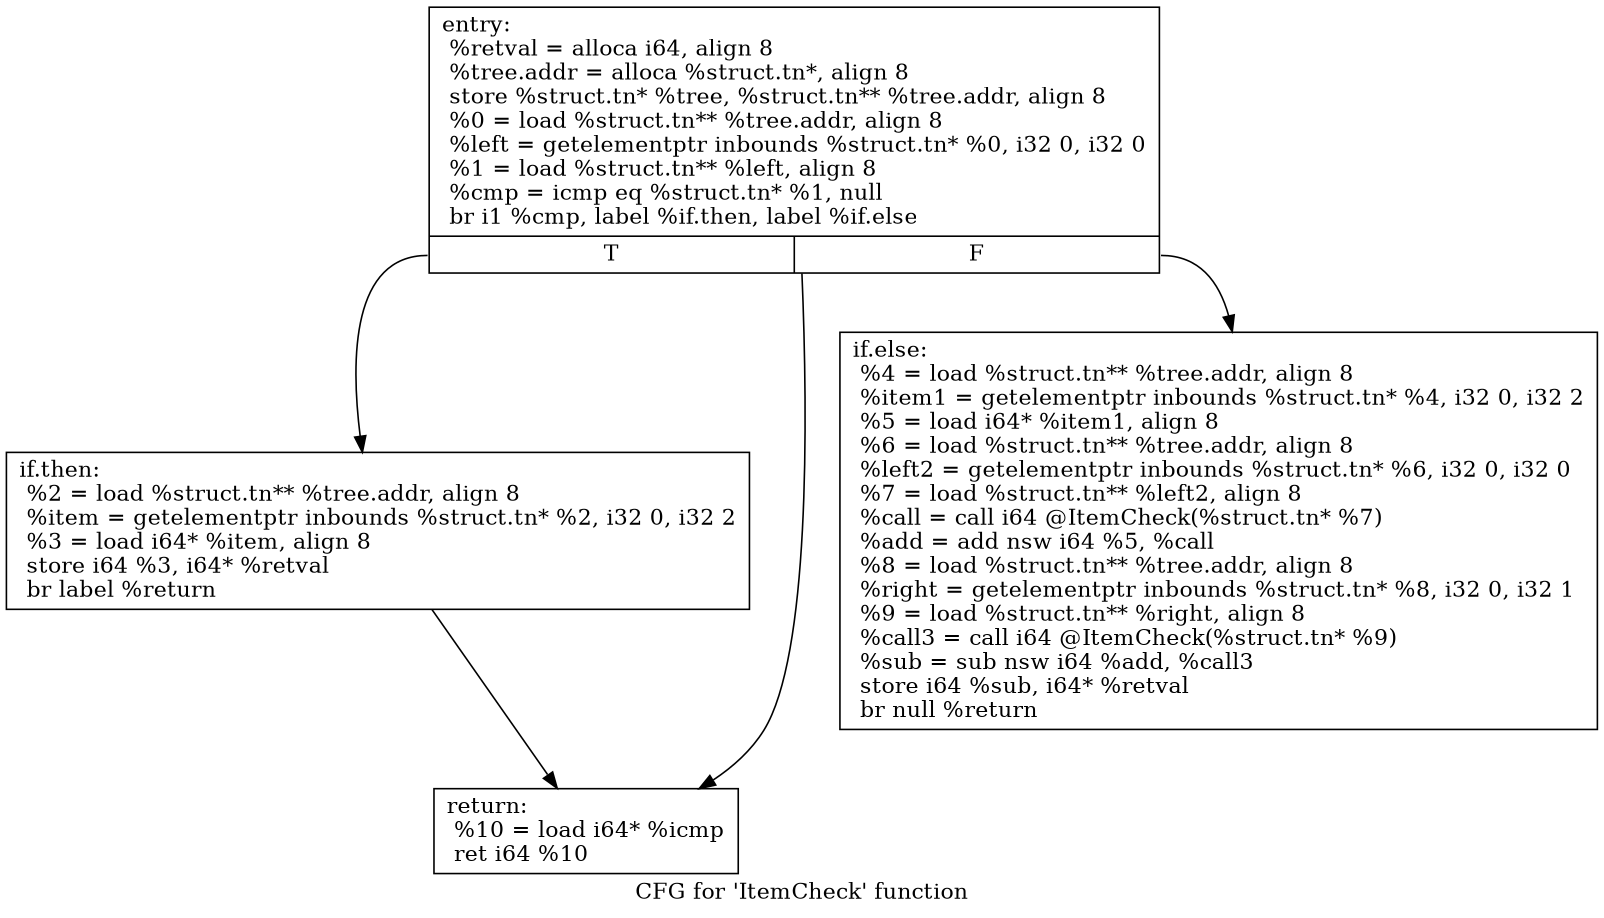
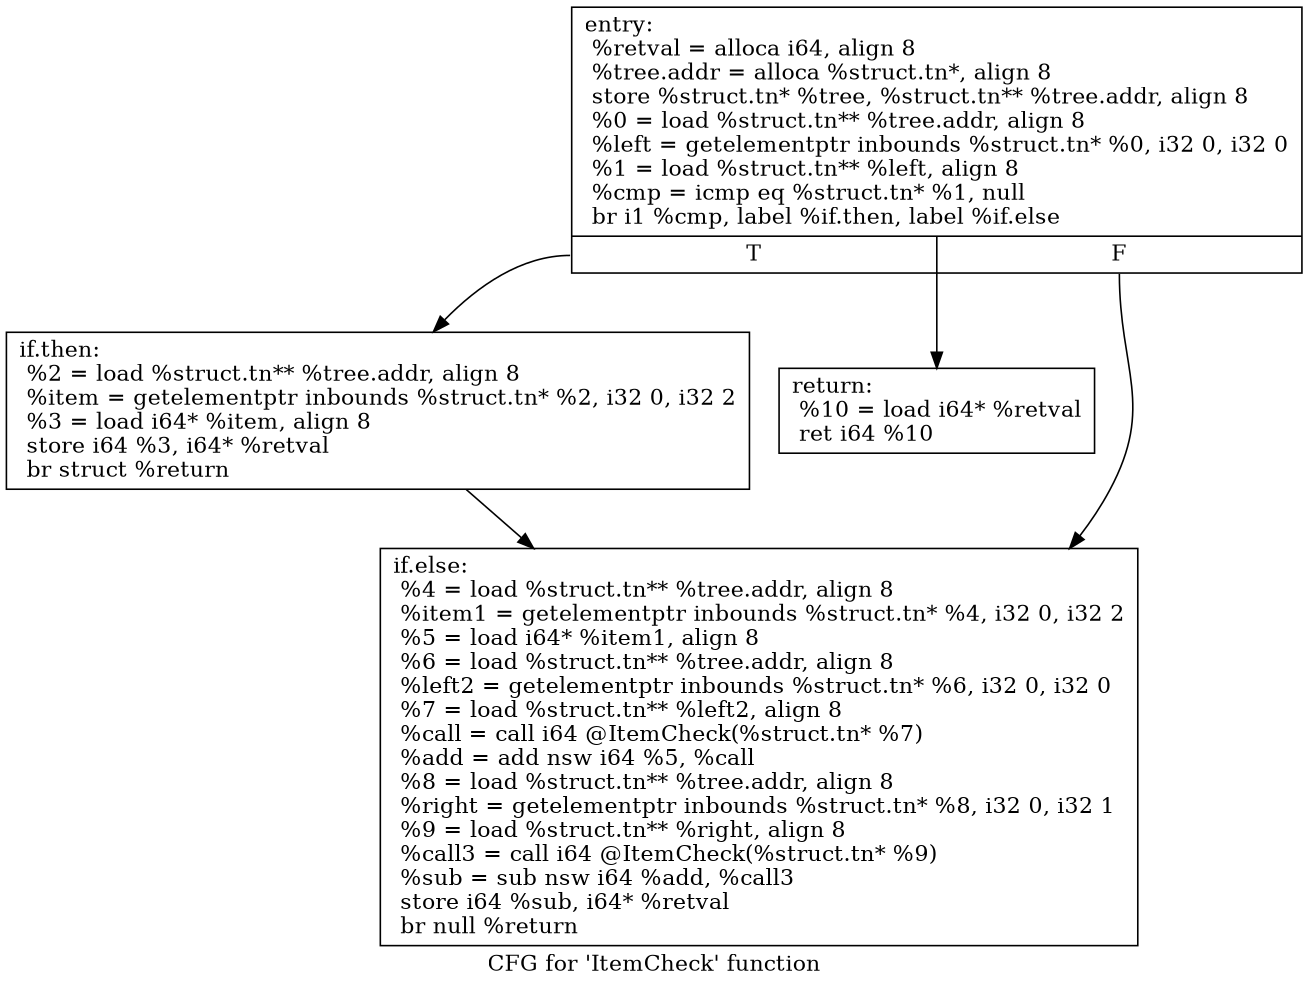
node "if.then:": text "br label %return" -> "br struct %return"
edge "if.then:" -> "return:": now "if.then:" -> "if.else:"
node "return:": text "%10 = load i64* %icmp" -> "%10 = load i64* %retval"
